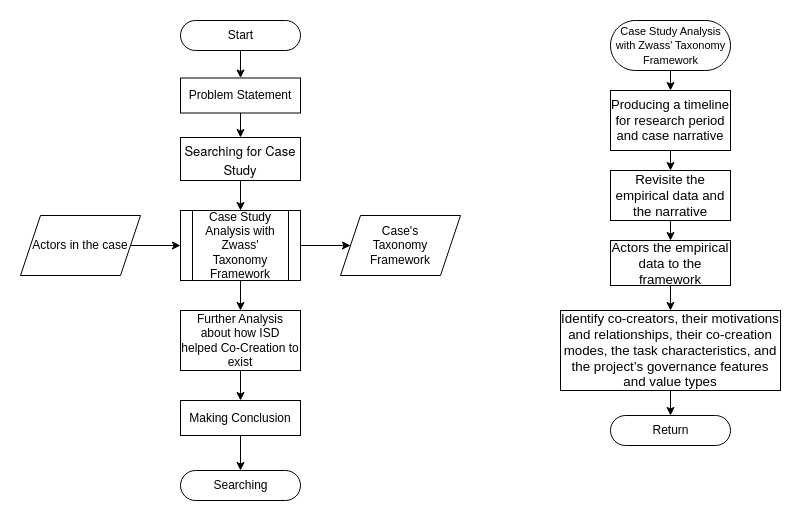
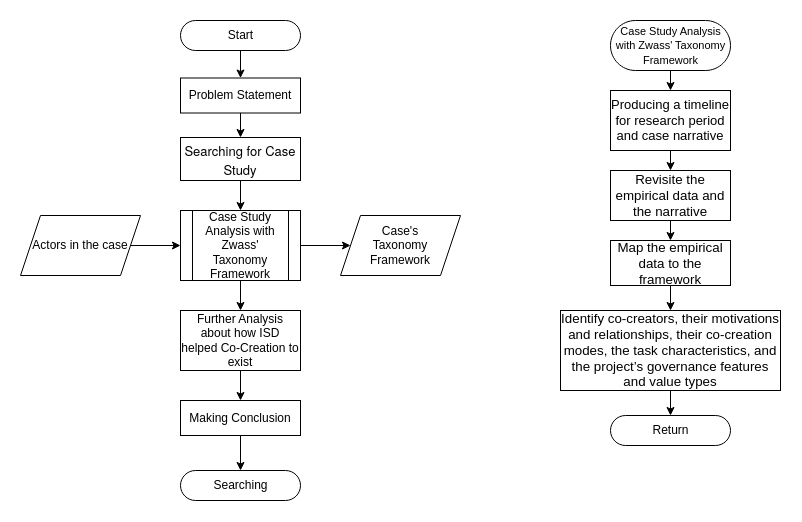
node "Actors the empirical data to the framework": label "Actors the empirical data to the framework" -> "Map the empirical data to the framework"
